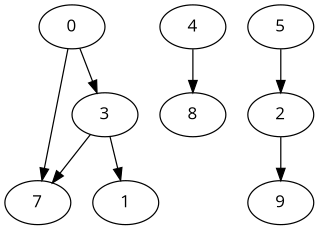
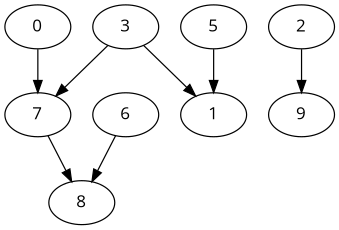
node "4": label "4" -> "6"
edge "0" -> "3": removed
edge "5" -> "2": now "5" -> "1"
edge "7" -> "8": added
